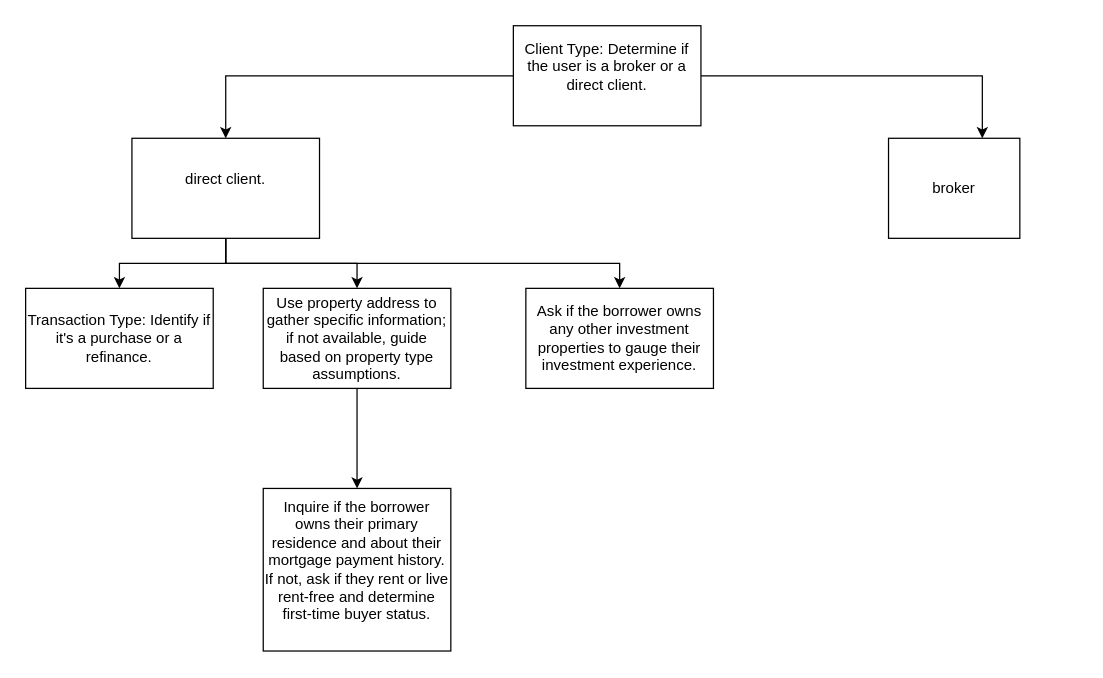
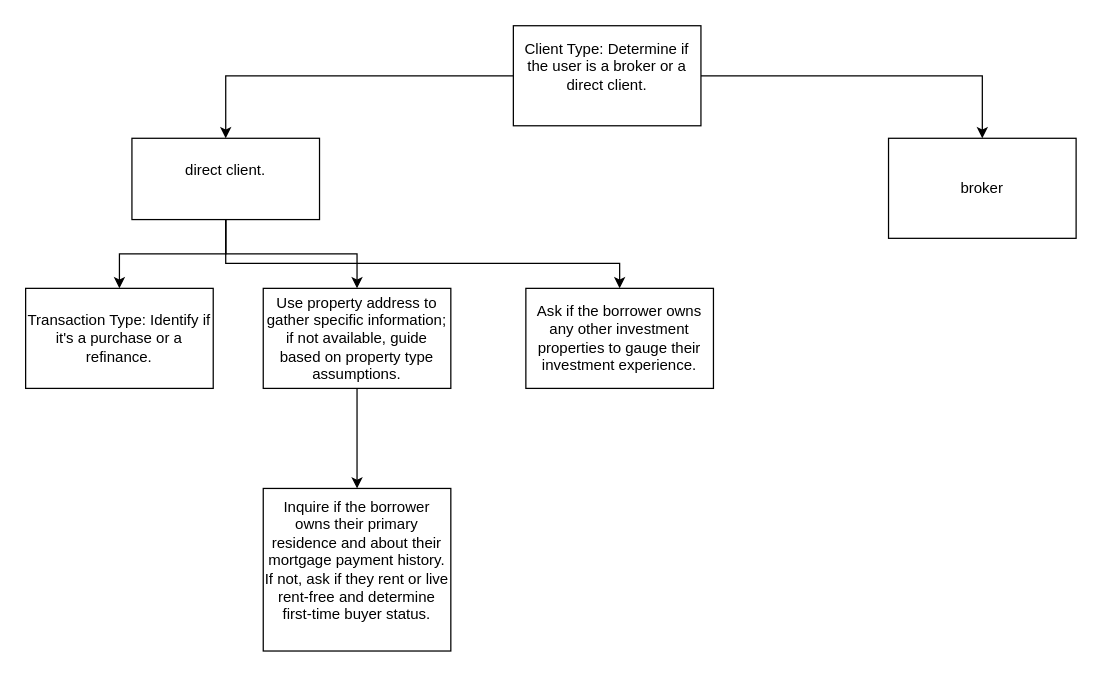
node "direct client.": size 188x100 -> 188x81
node "broker": size 131x100 -> 188x100
